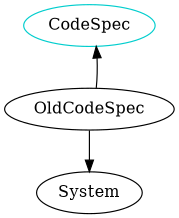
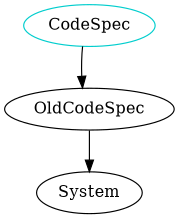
edge "OldCodeSpec" -> "CodeSpec": reversed
